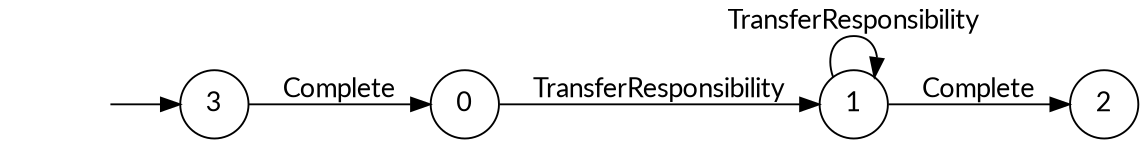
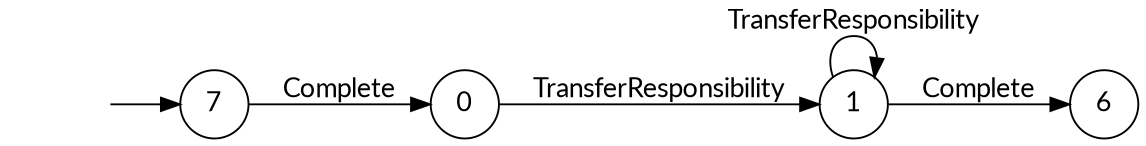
node "3": label "3" -> "7"
node "2": label "2" -> "6"
